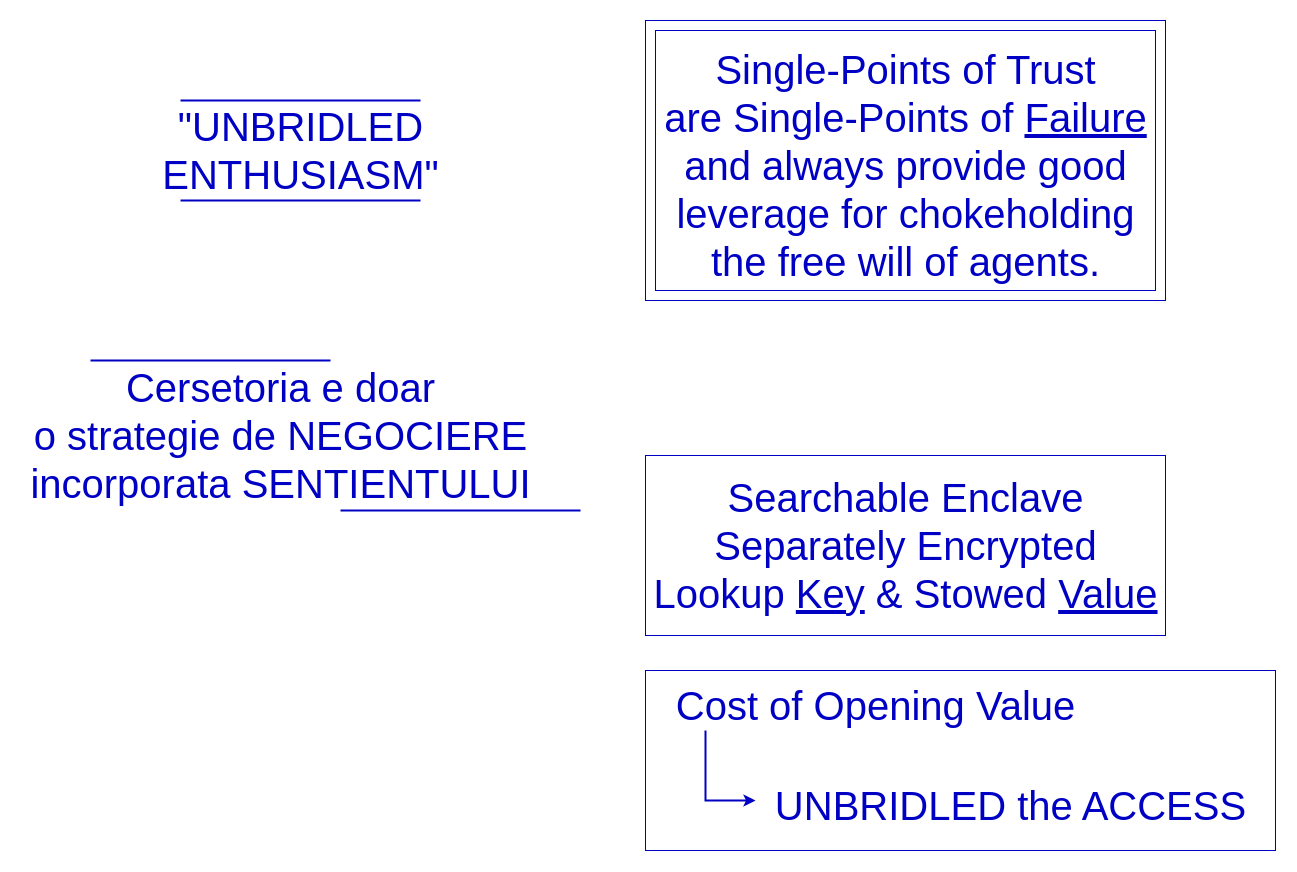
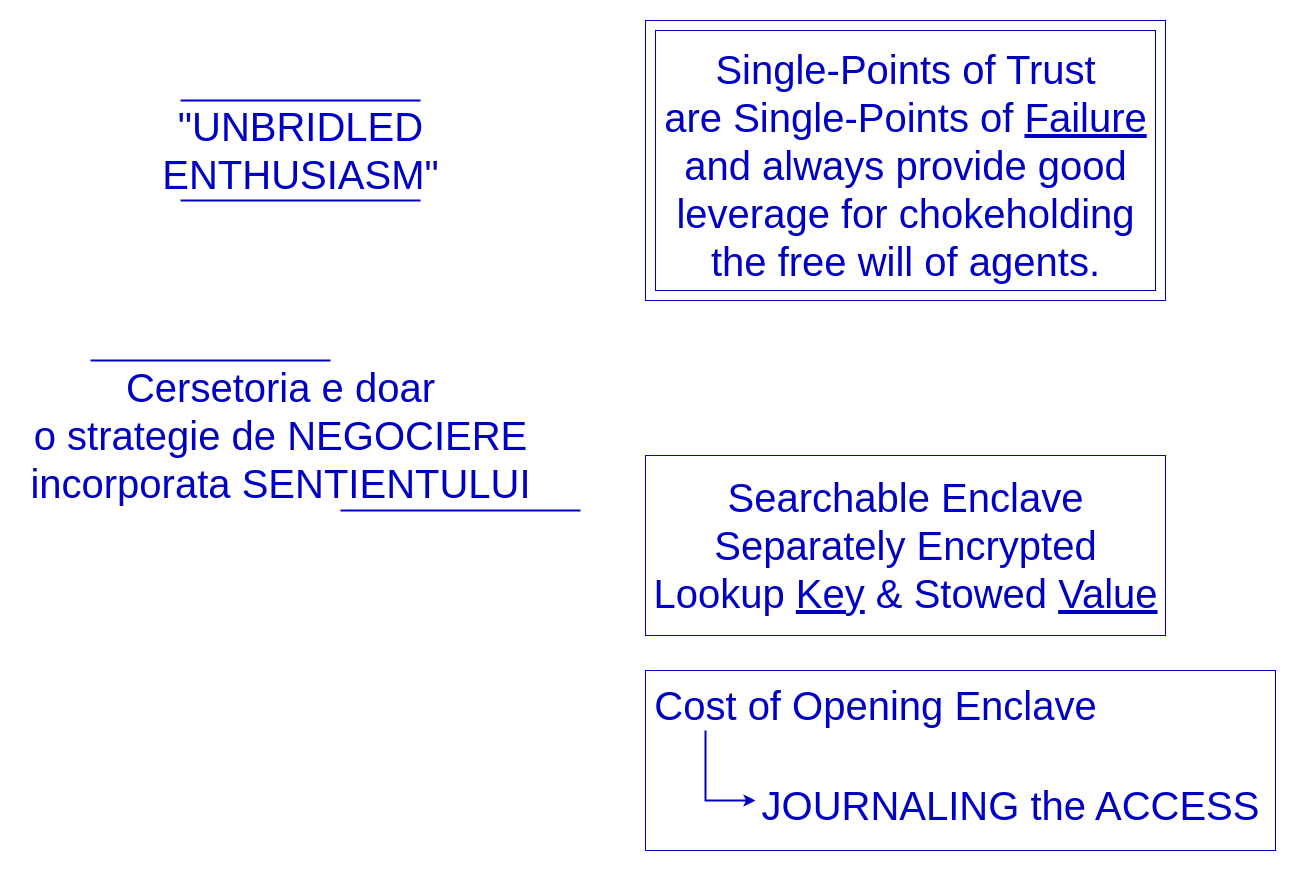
node "Cost of Opening Value": label "Cost of Opening Value" -> "Cost of Opening Enclave"
node "UNBRIDLED the ACCESS": label "UNBRIDLED the ACCESS" -> "JOURNALING the ACCESS"
